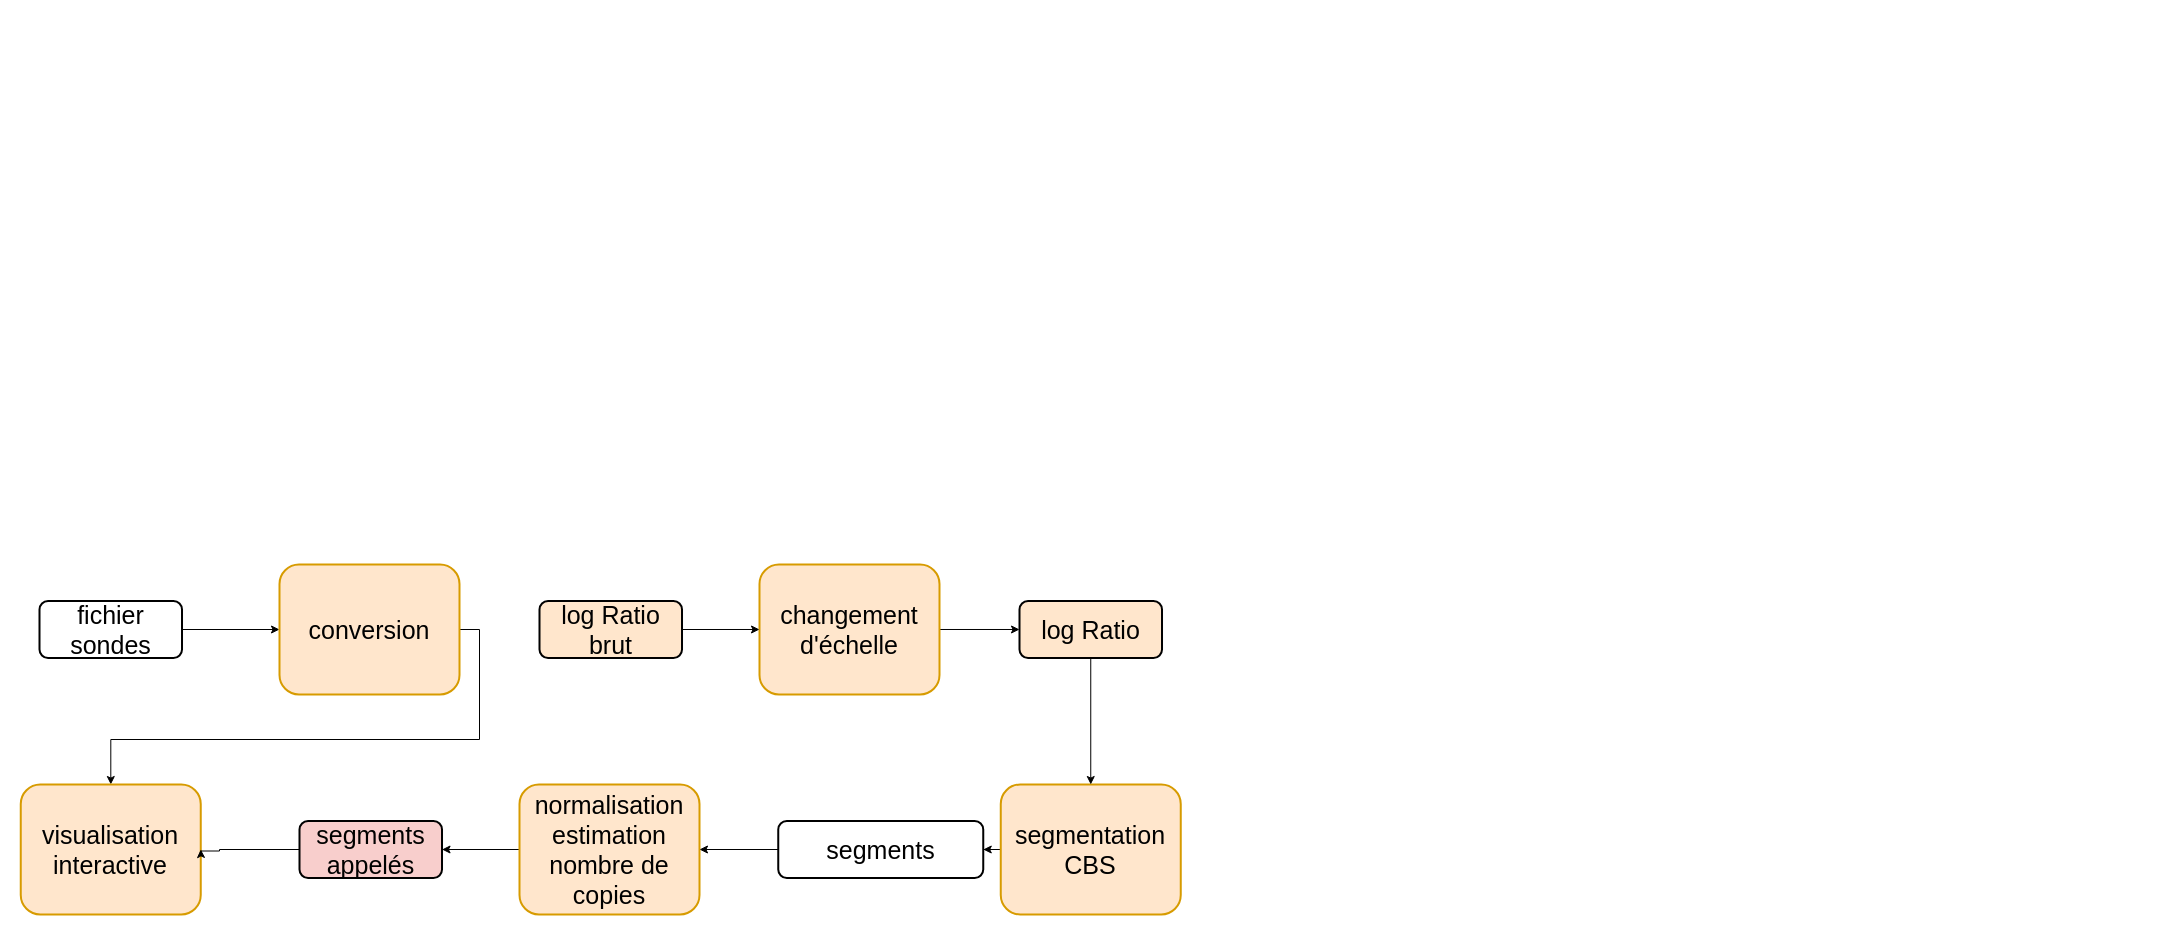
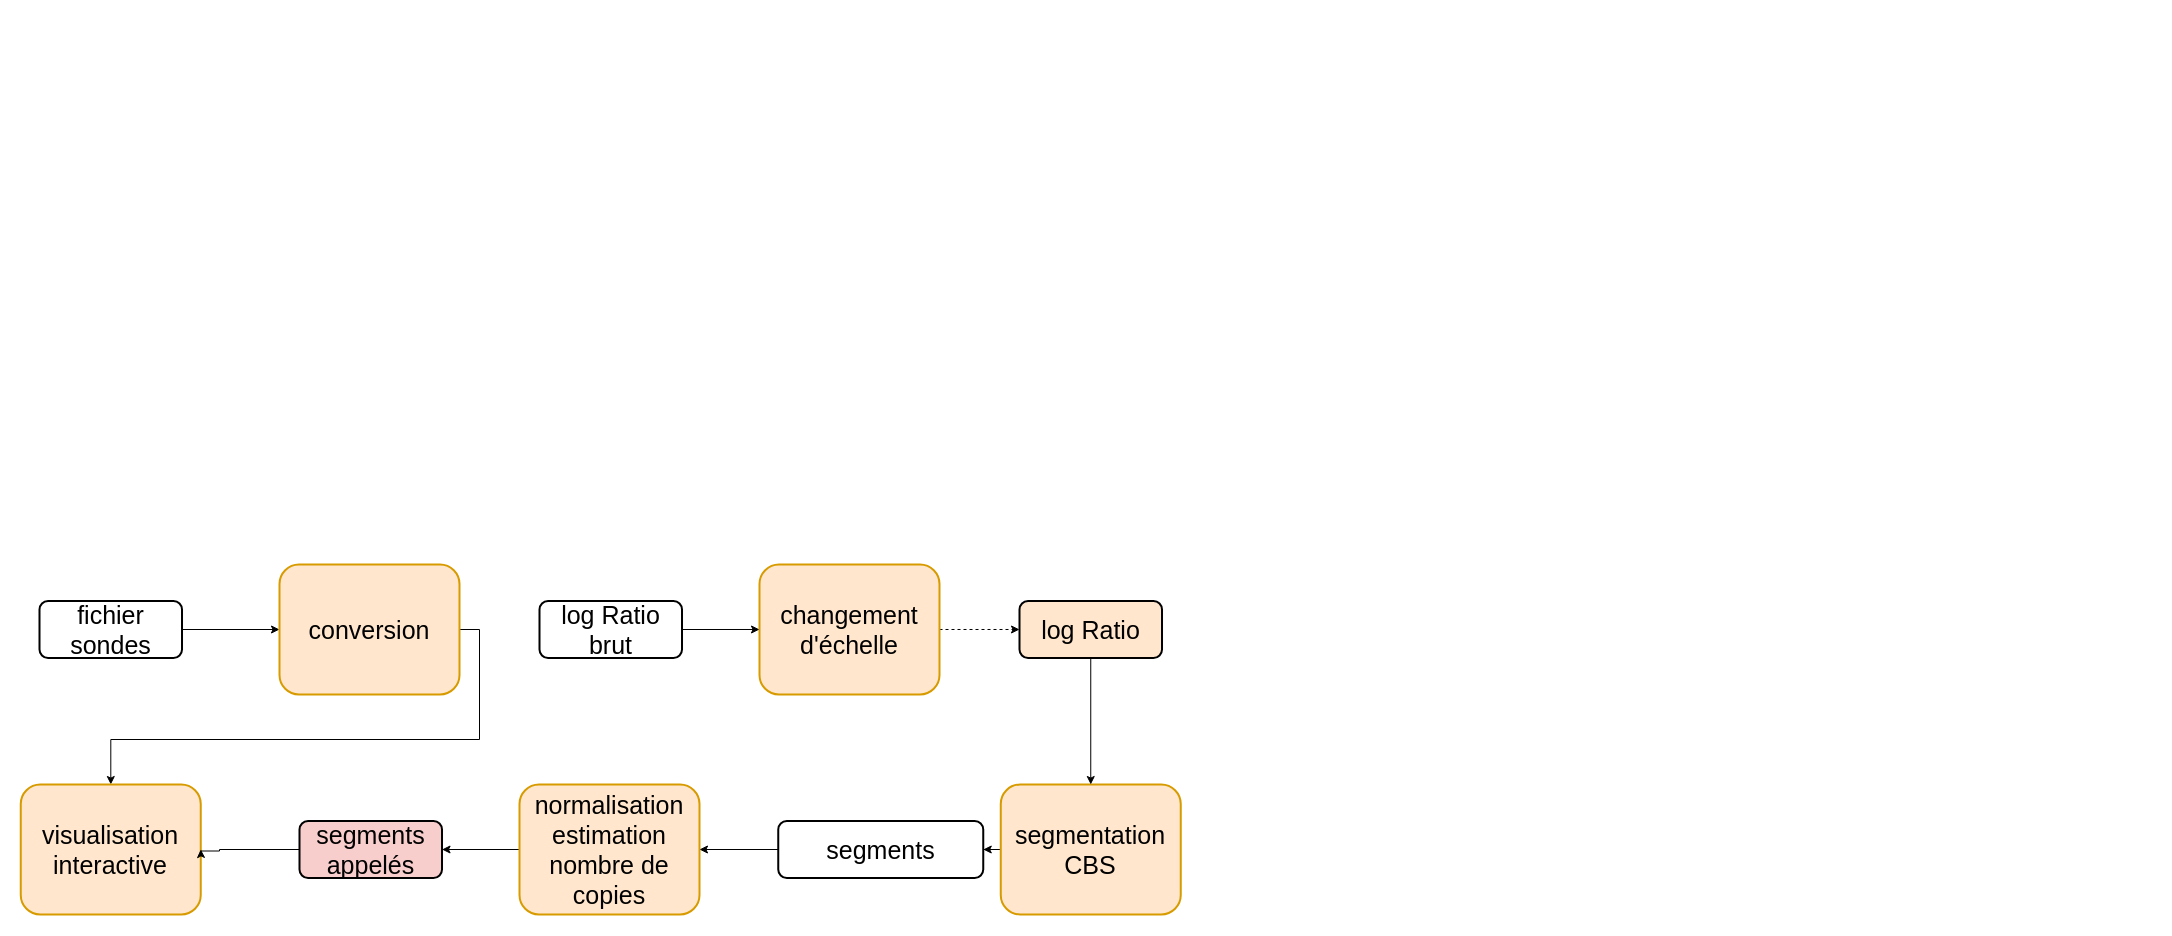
edge "changement d'échelle" -> "log Ratio": style solid -> dashed
node "log Ratio brut": fillcolor #ffe6cc -> #ffffff
